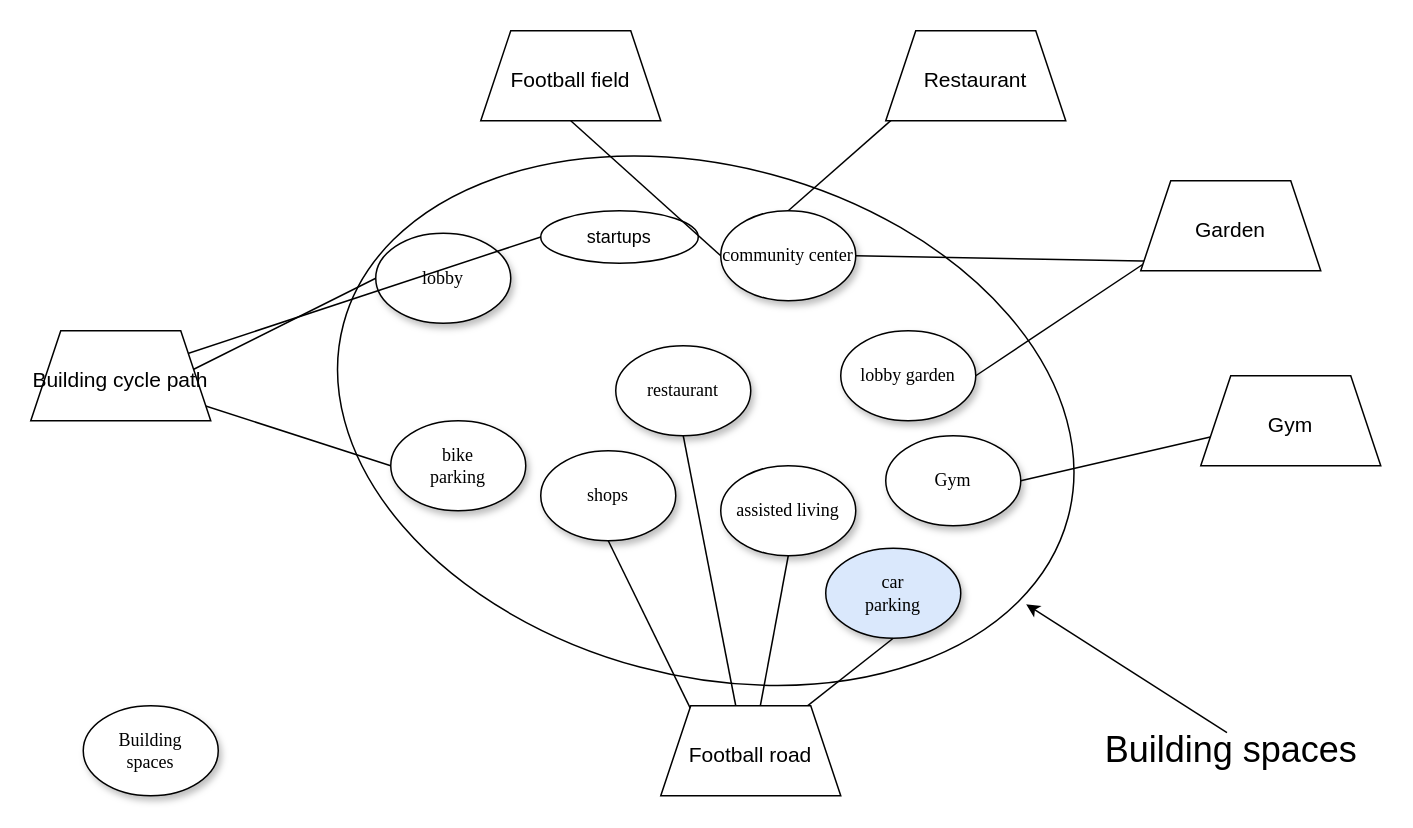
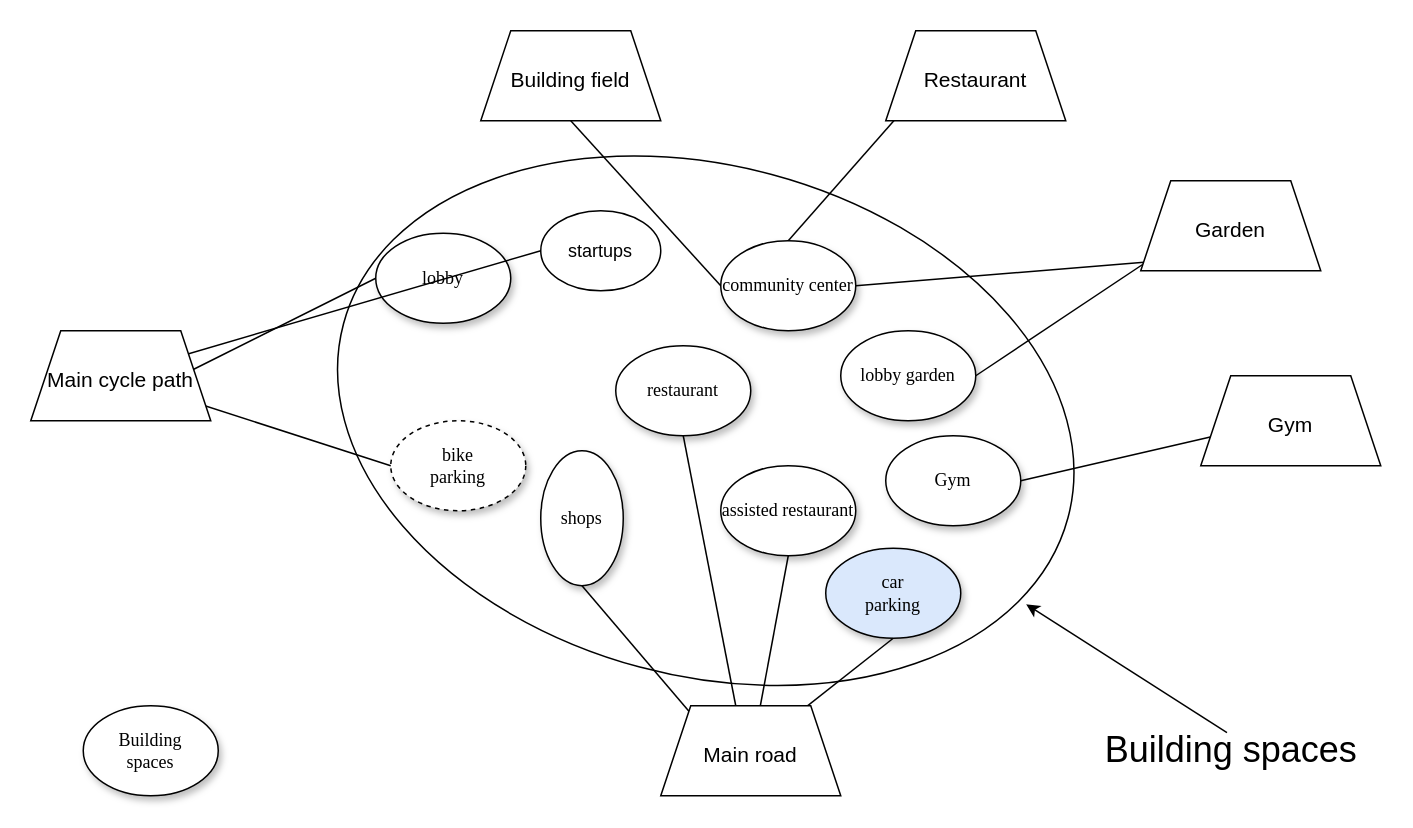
node "Football field": label "Football field" -> "Building field"
node "startups": size 158x53 -> 120x80
node "community center": moved (788, 256) -> (788, 286)
node "Building cycle path": label "Building cycle path" -> "Main cycle path"
node "bike parking": style solid -> dashed
node "shops": size 135x90 -> 83x135
node "assisted living": label "assisted living" -> "assisted restaurant"
node "Football road": label "Football road" -> "Main road"
